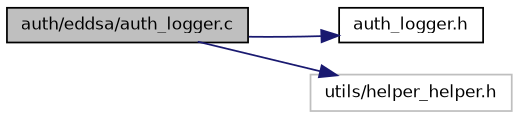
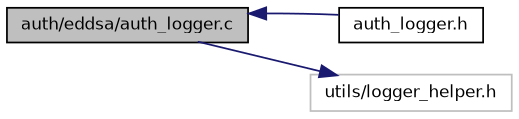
edge "auth/eddsa/auth_logger.c" -> "auth_logger.h": reversed
node "utils/helper_helper.h": label "utils/helper_helper.h" -> "utils/logger_helper.h"
